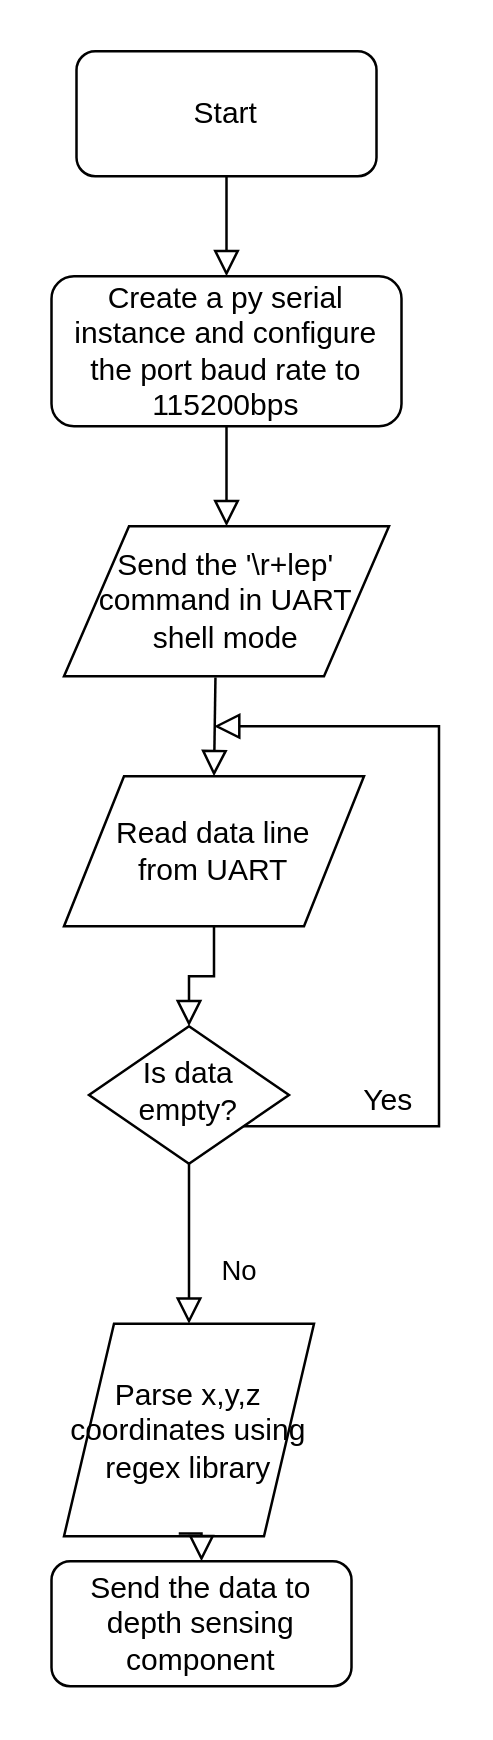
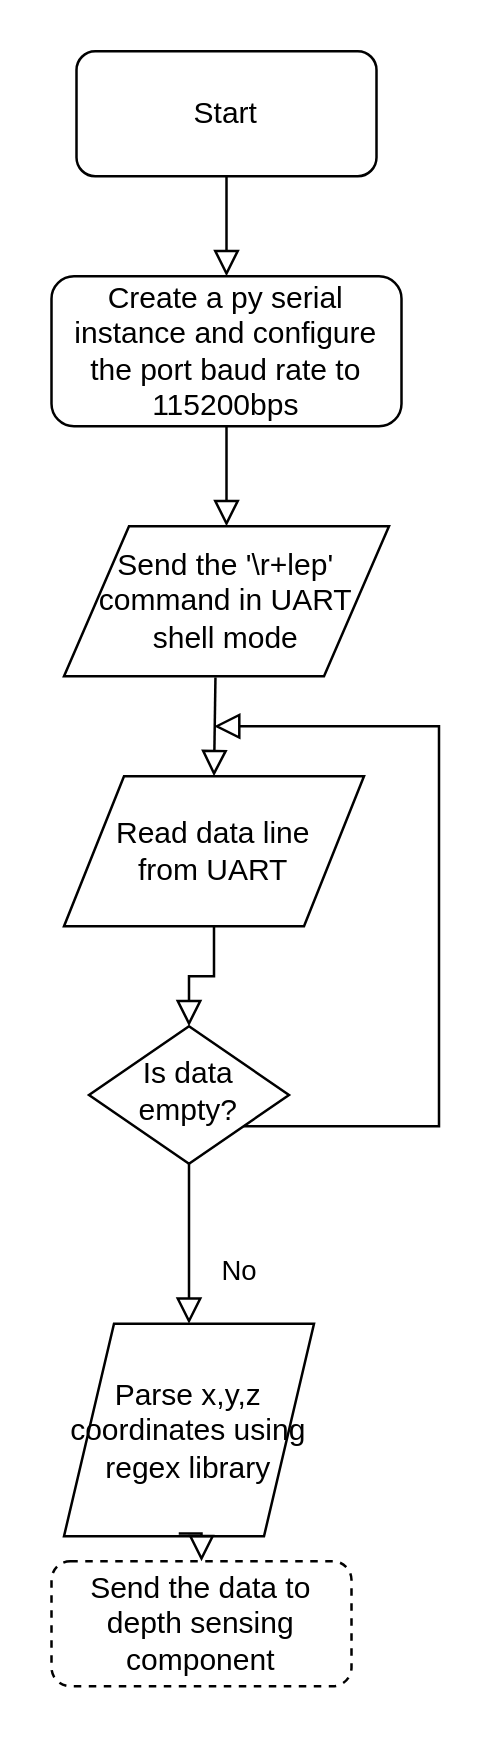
node "Yes": removed
node "Send the data to depth sensing component": style solid -> dashed
